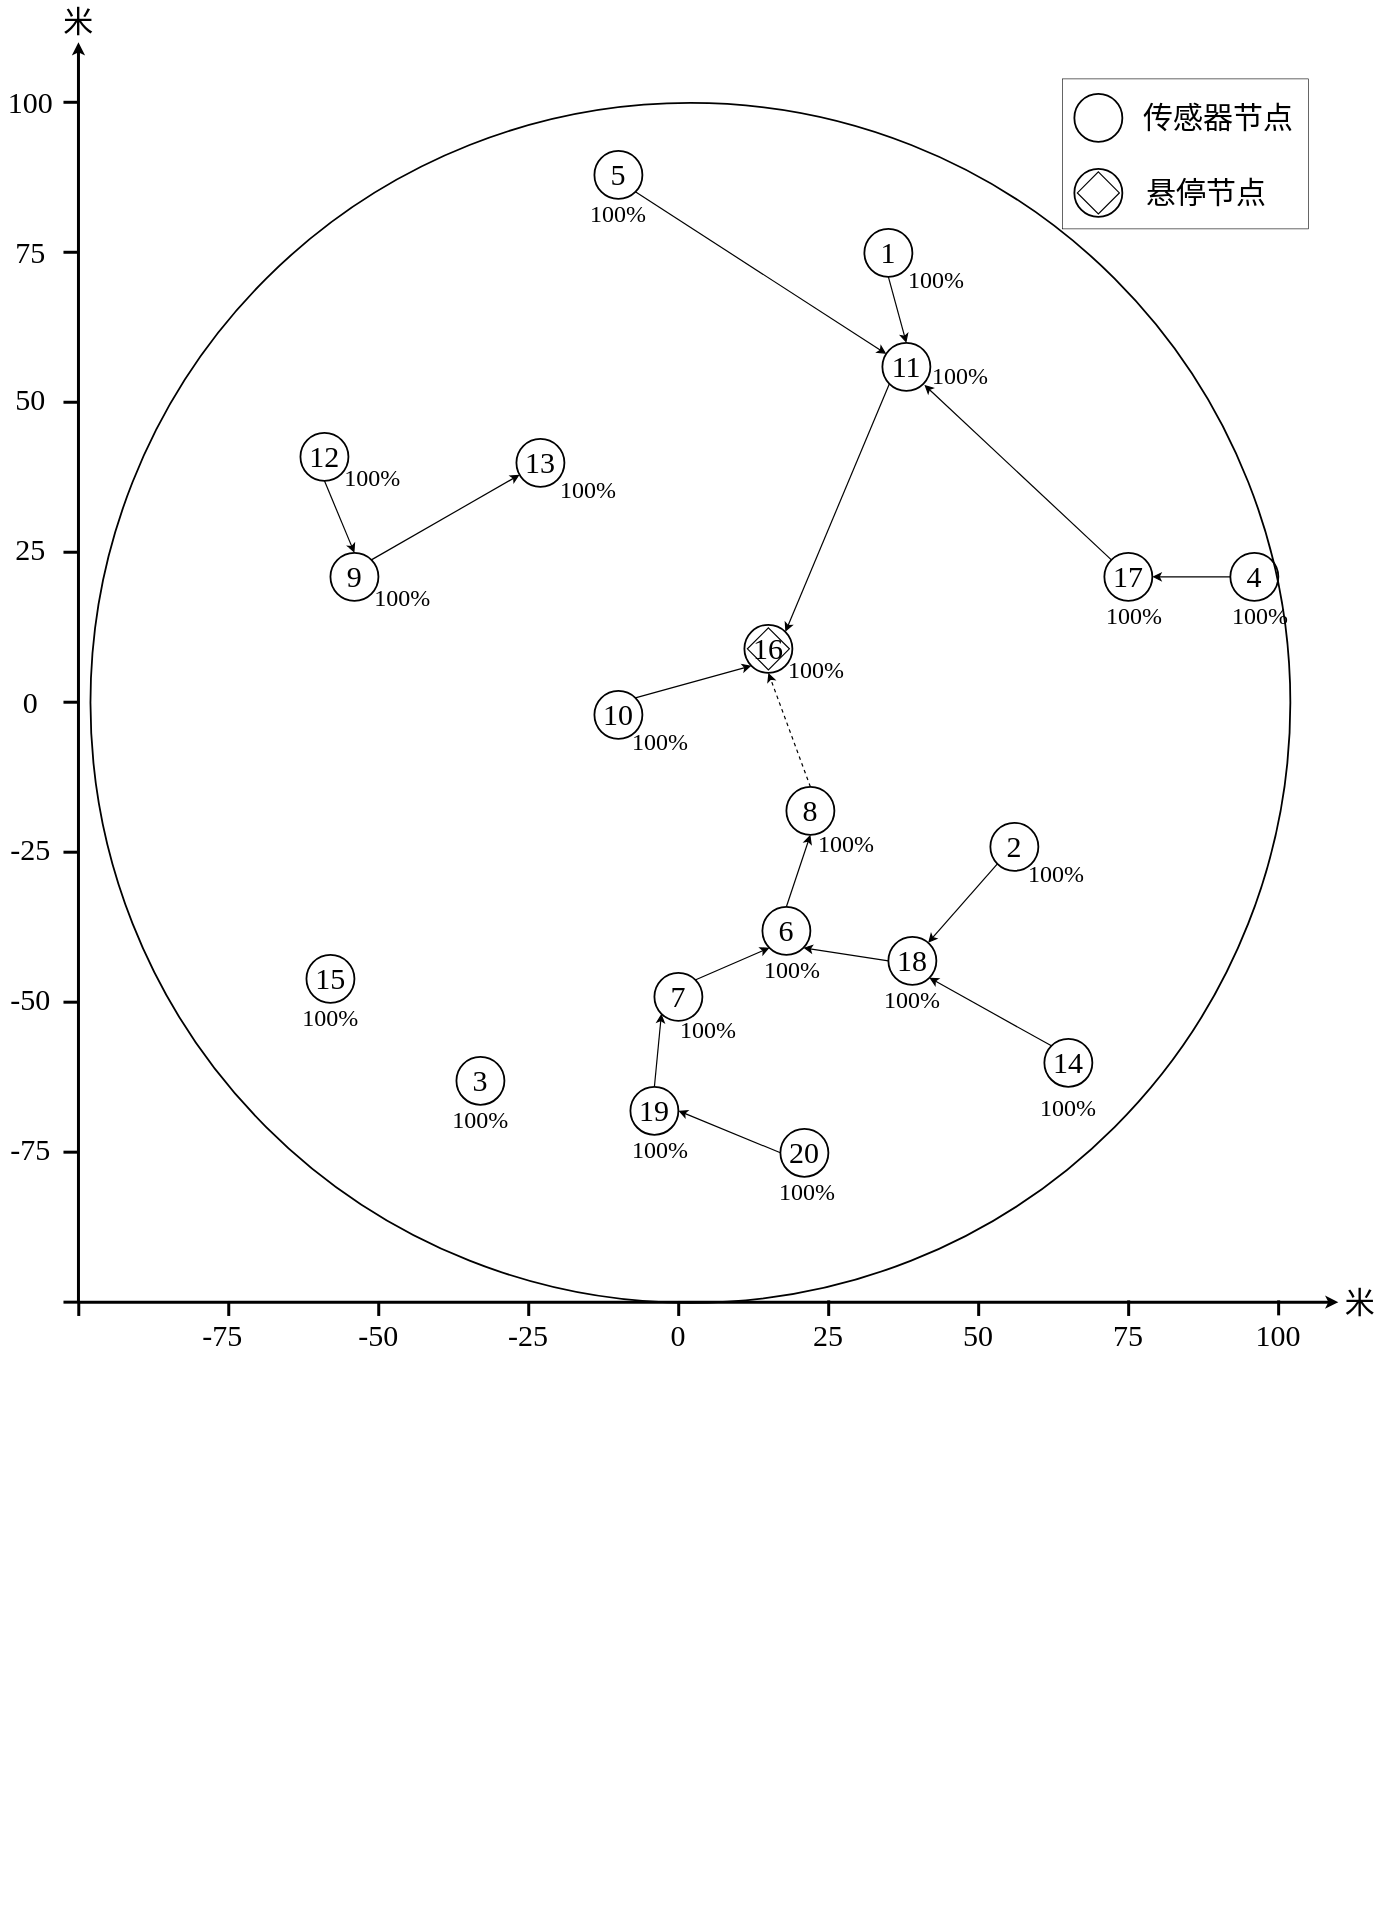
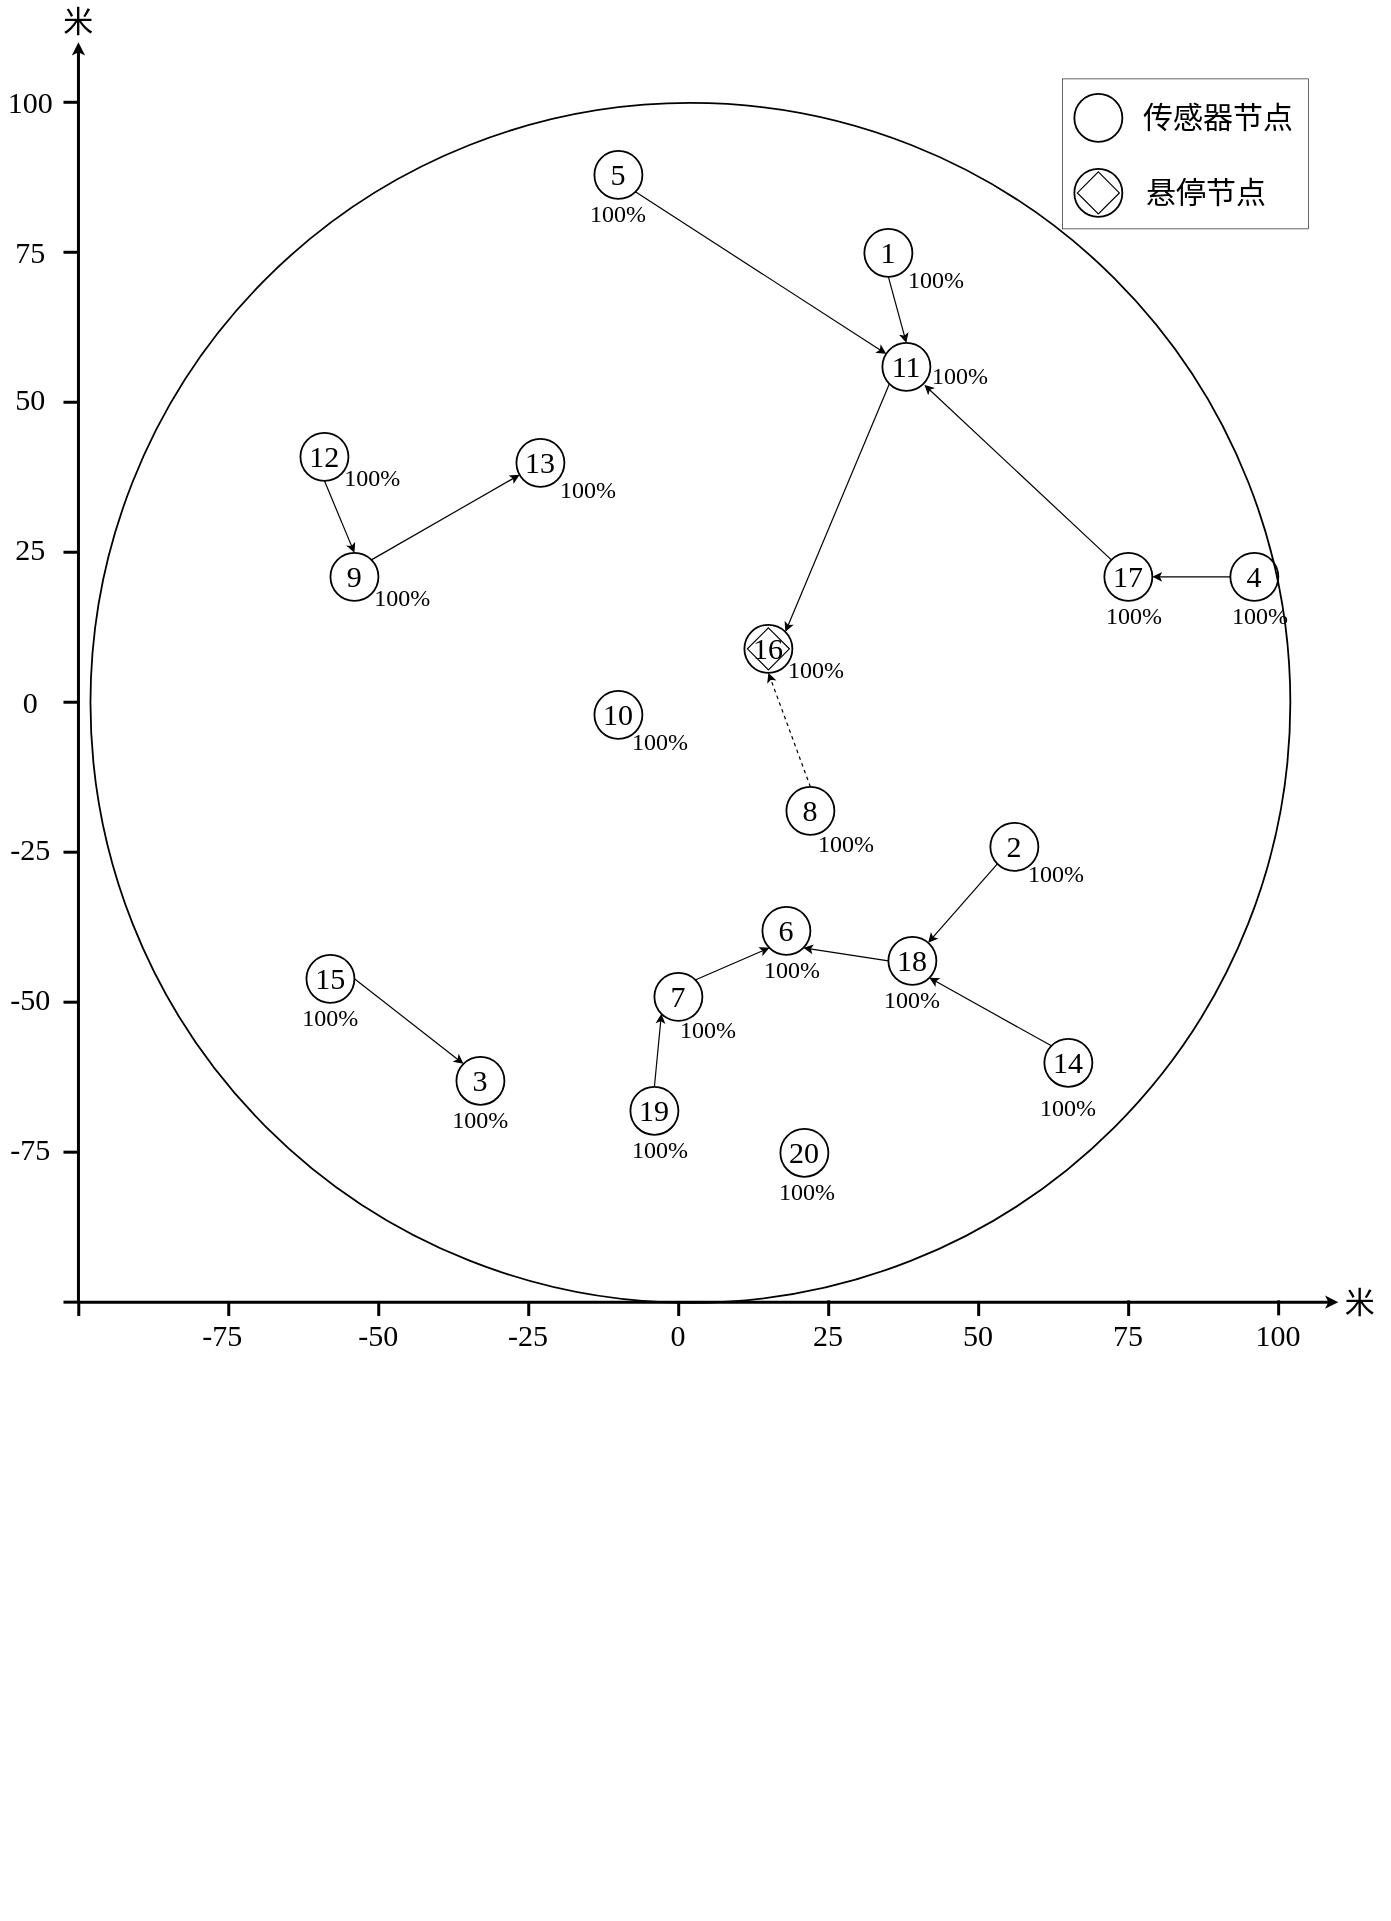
edge "10" -> "16": removed
edge "6" -> "8": removed
edge "15" -> "3": added
edge "20" -> "19": removed
